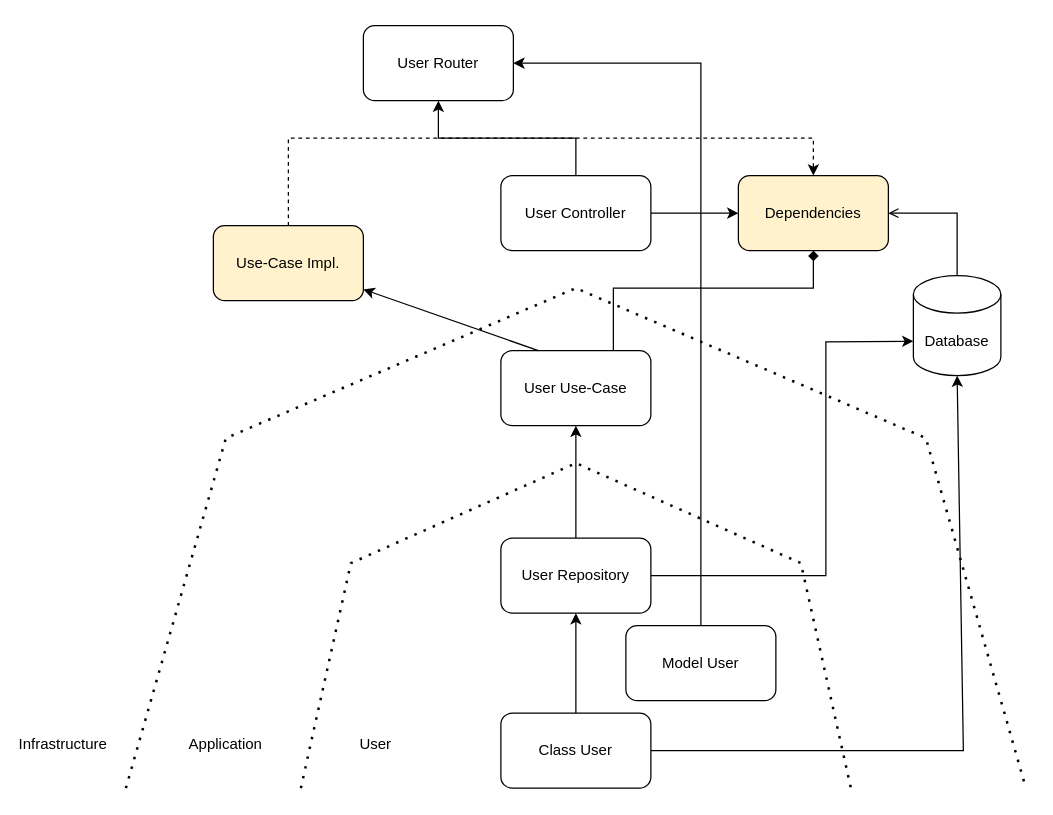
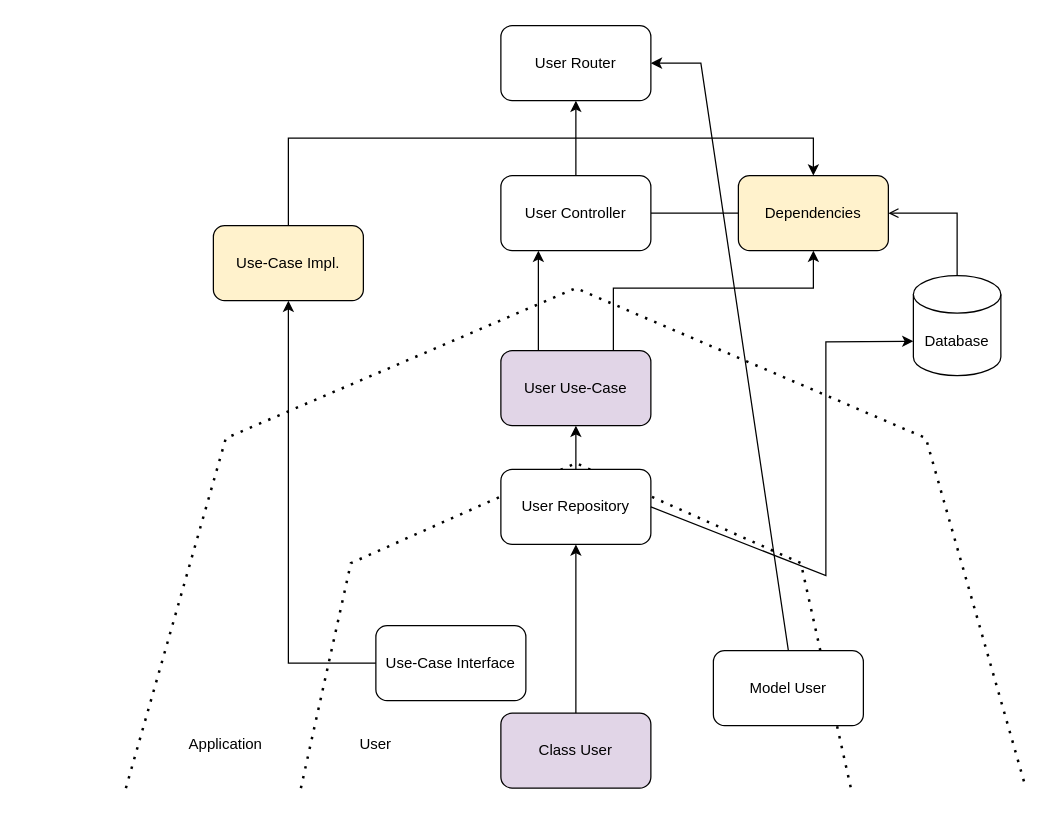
node "User Router": moved (438, 63) -> (576, 63)
edge "Use-Case Impl." -> "Dependencies": style dashed -> solid
edge "User Controller" -> "Dependencies": arrowhead classic -> none
edge "User Use-Case" -> "Dependencies": arrowhead diamond -> classic
edge "User Use-Case" -> "Use-Case Impl.": now "User Use-Case" -> "User Controller"
node "User Use-Case": fillcolor #ffffff -> #e1d5e7
edge "Use-Case Interface" -> "Use-Case Impl.": added
node "User Repository": moved (576, 576) -> (576, 507)
node "Use-Case Interface": added
node "Model User": moved (701, 663) -> (788, 688)
node "Infrastructure": removed
node "Class User": fillcolor #ffffff -> #e1d5e7
edge "Class User" -> "Database": removed
